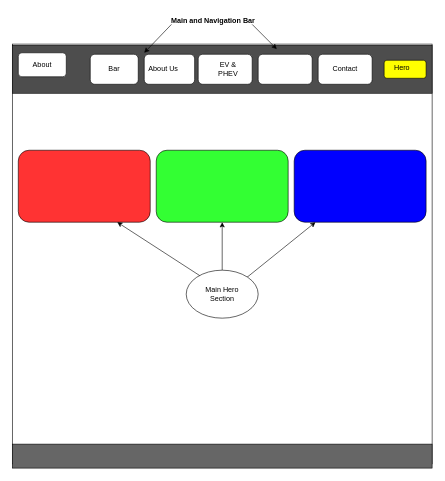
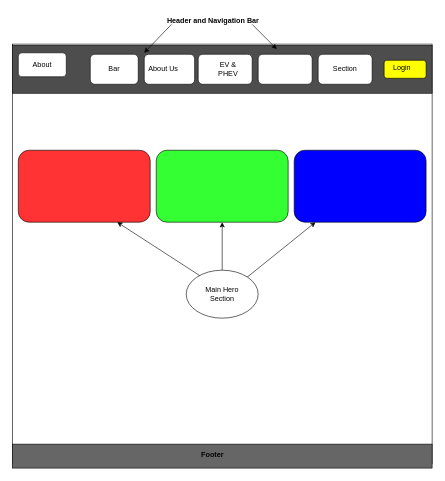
node "Main and Navigation Bar": label "Main and Navigation Bar" -> "Header and Navigation Bar"
node "Hero": label "Hero" -> "Login"
node "Contact": label "Contact" -> "Section"
node "Footer": added
